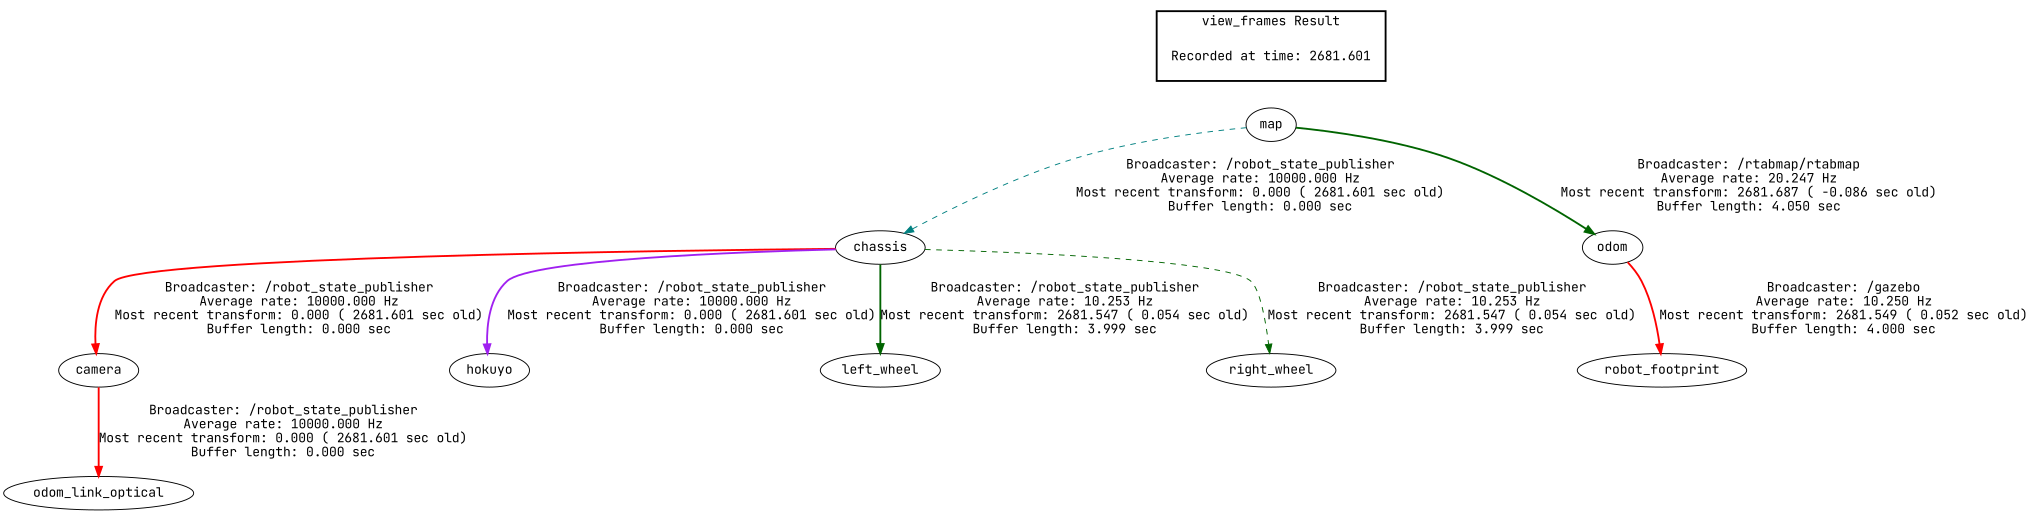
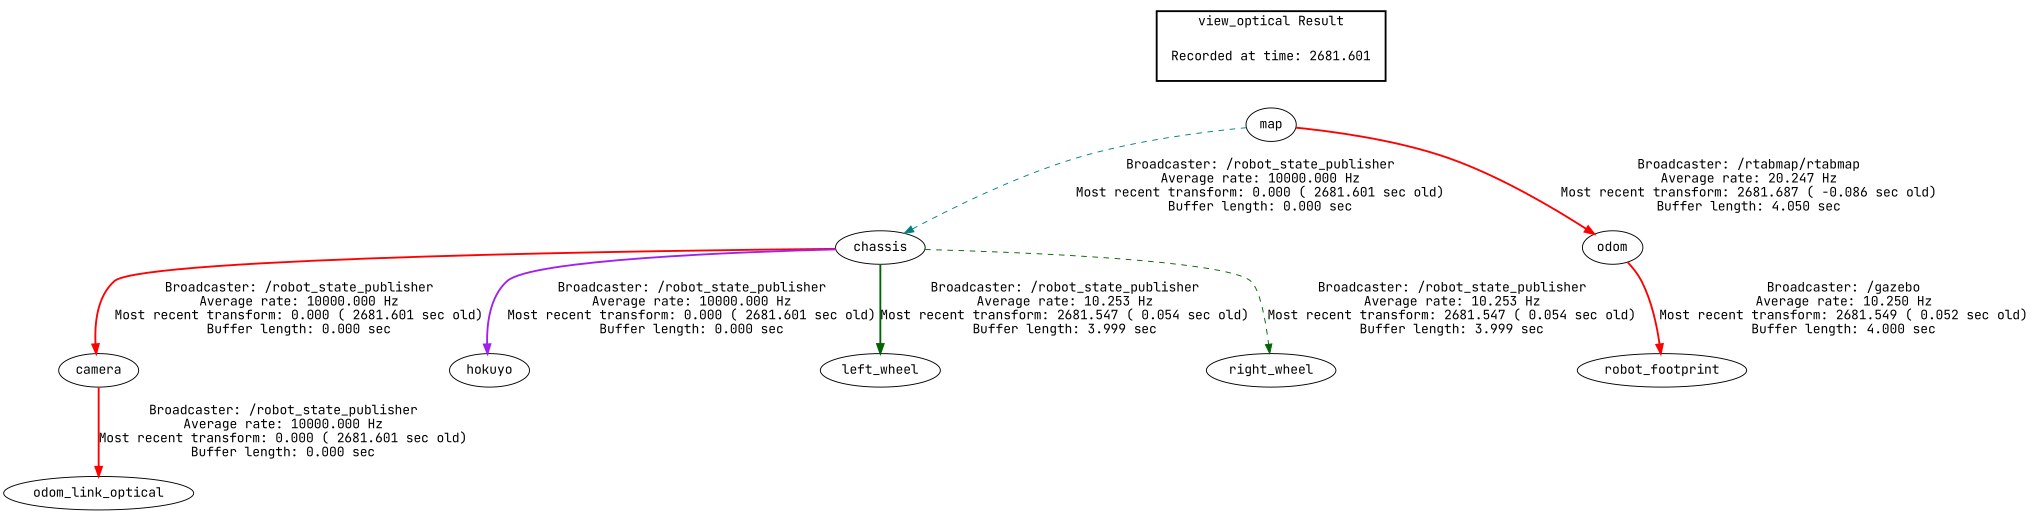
cluster "view_frames Result": label "view_frames Result" -> "view_optical Result"
edge "map" -> "odom": color darkgreen -> red
